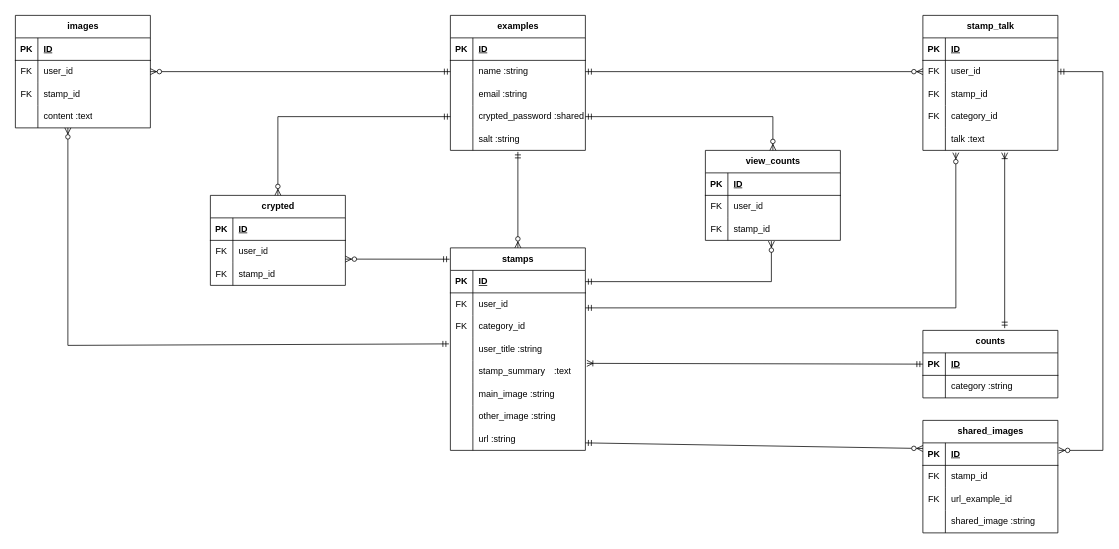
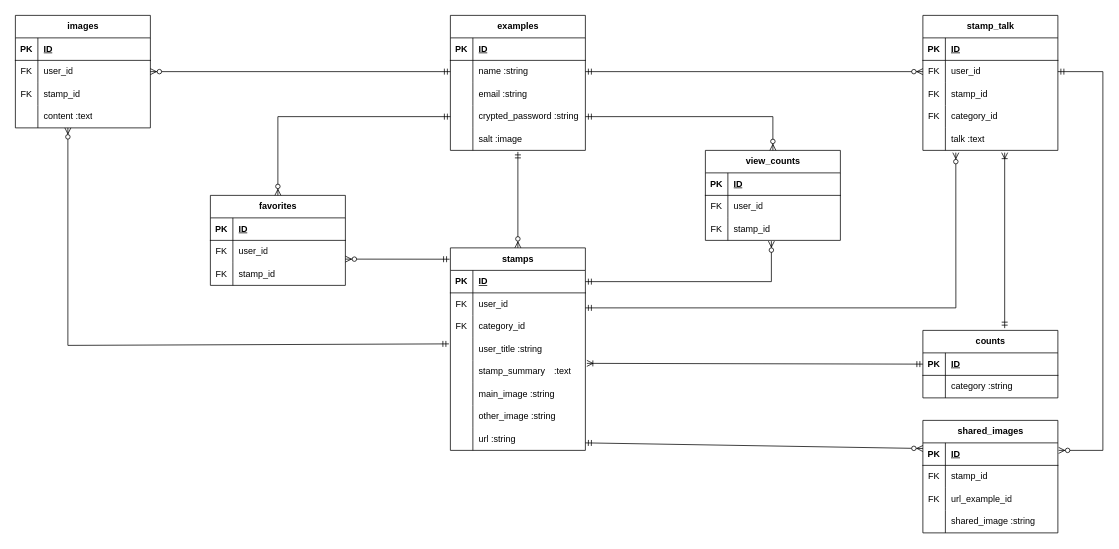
node "crypted_password :shared": label "crypted_password :shared" -> "crypted_password :string"
node "salt :string": label "salt :string" -> "salt :image"
node "crypted": label "crypted" -> "favorites"
